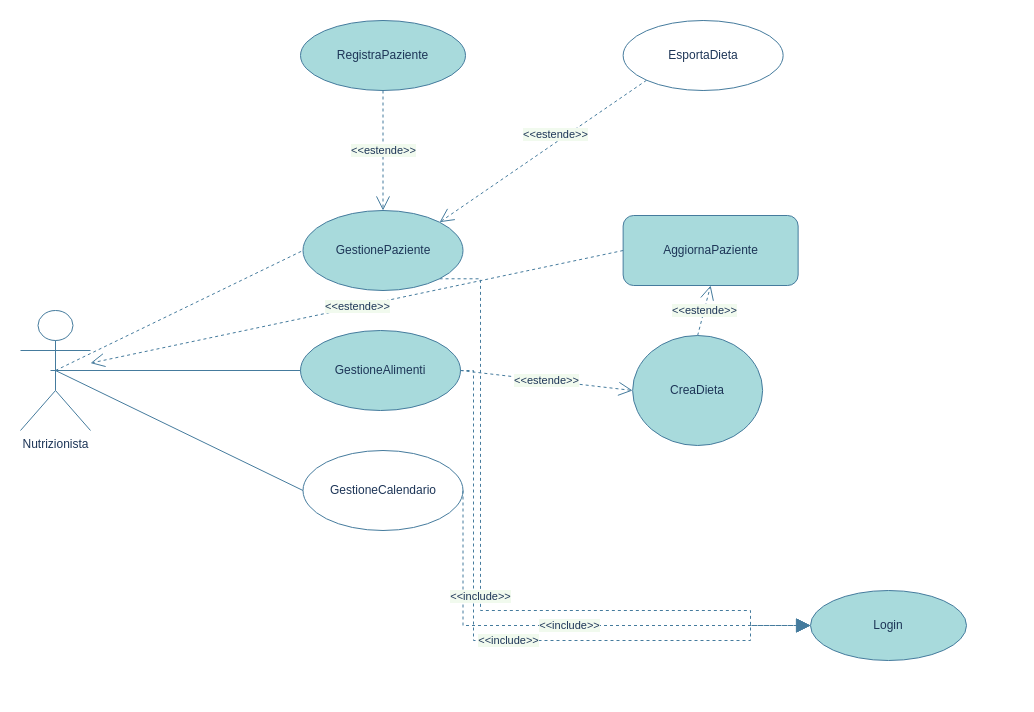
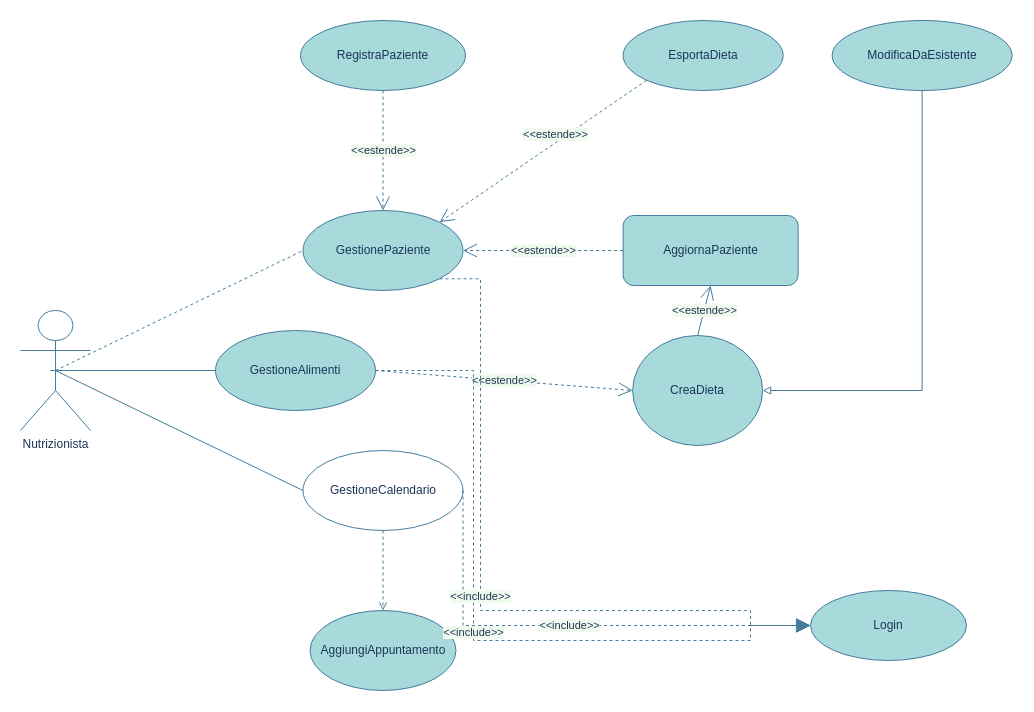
node "EsportaDieta": fillcolor #ffffff -> #a8dadc
node "ModificaDaEsistente": added
edge "ModificaDaEsistente" -> "CreaDieta": added
edge "CreaDieta" -> "AggiornaPaziente": style dashed -> solid
edge "AggiornaPaziente" -> "Nutrizionista": now "AggiornaPaziente" -> "GestionePaziente"
node "GestioneAlimenti": moved (381, 371) -> (296, 371)
edge "GestioneCalendario" -> "AggiungiAppuntamento": added
node "AggiungiAppuntamento": added
